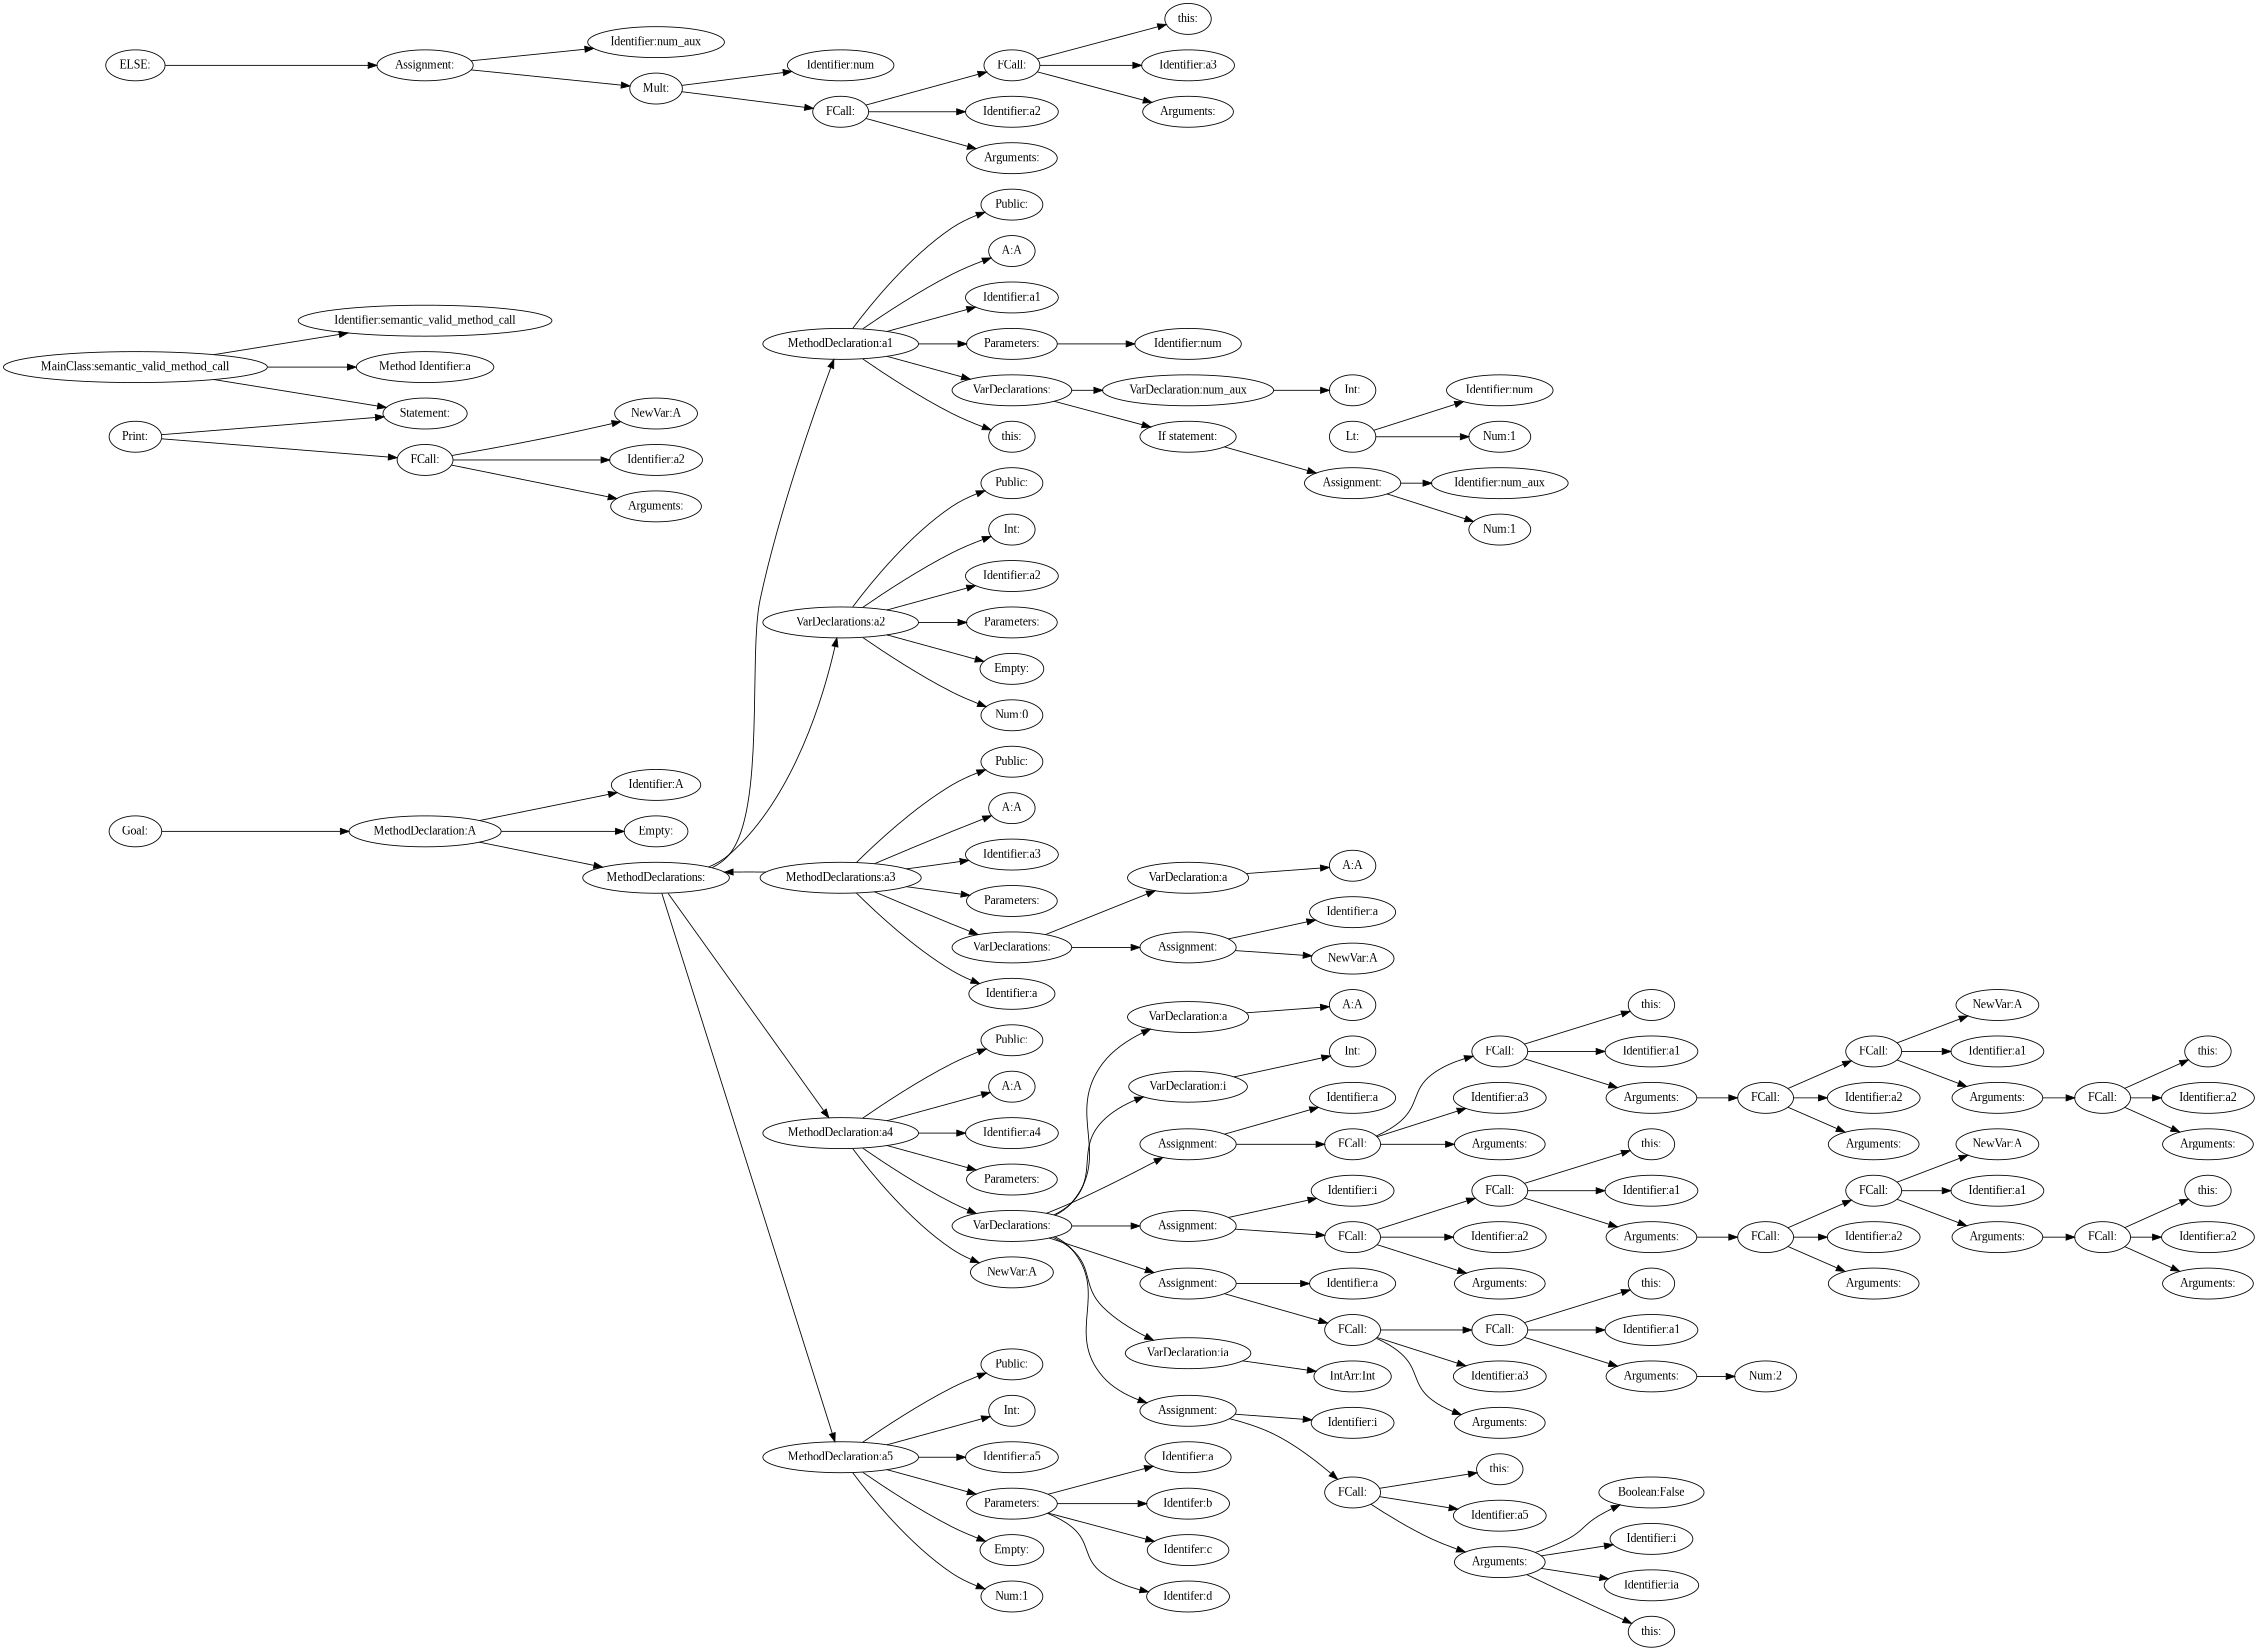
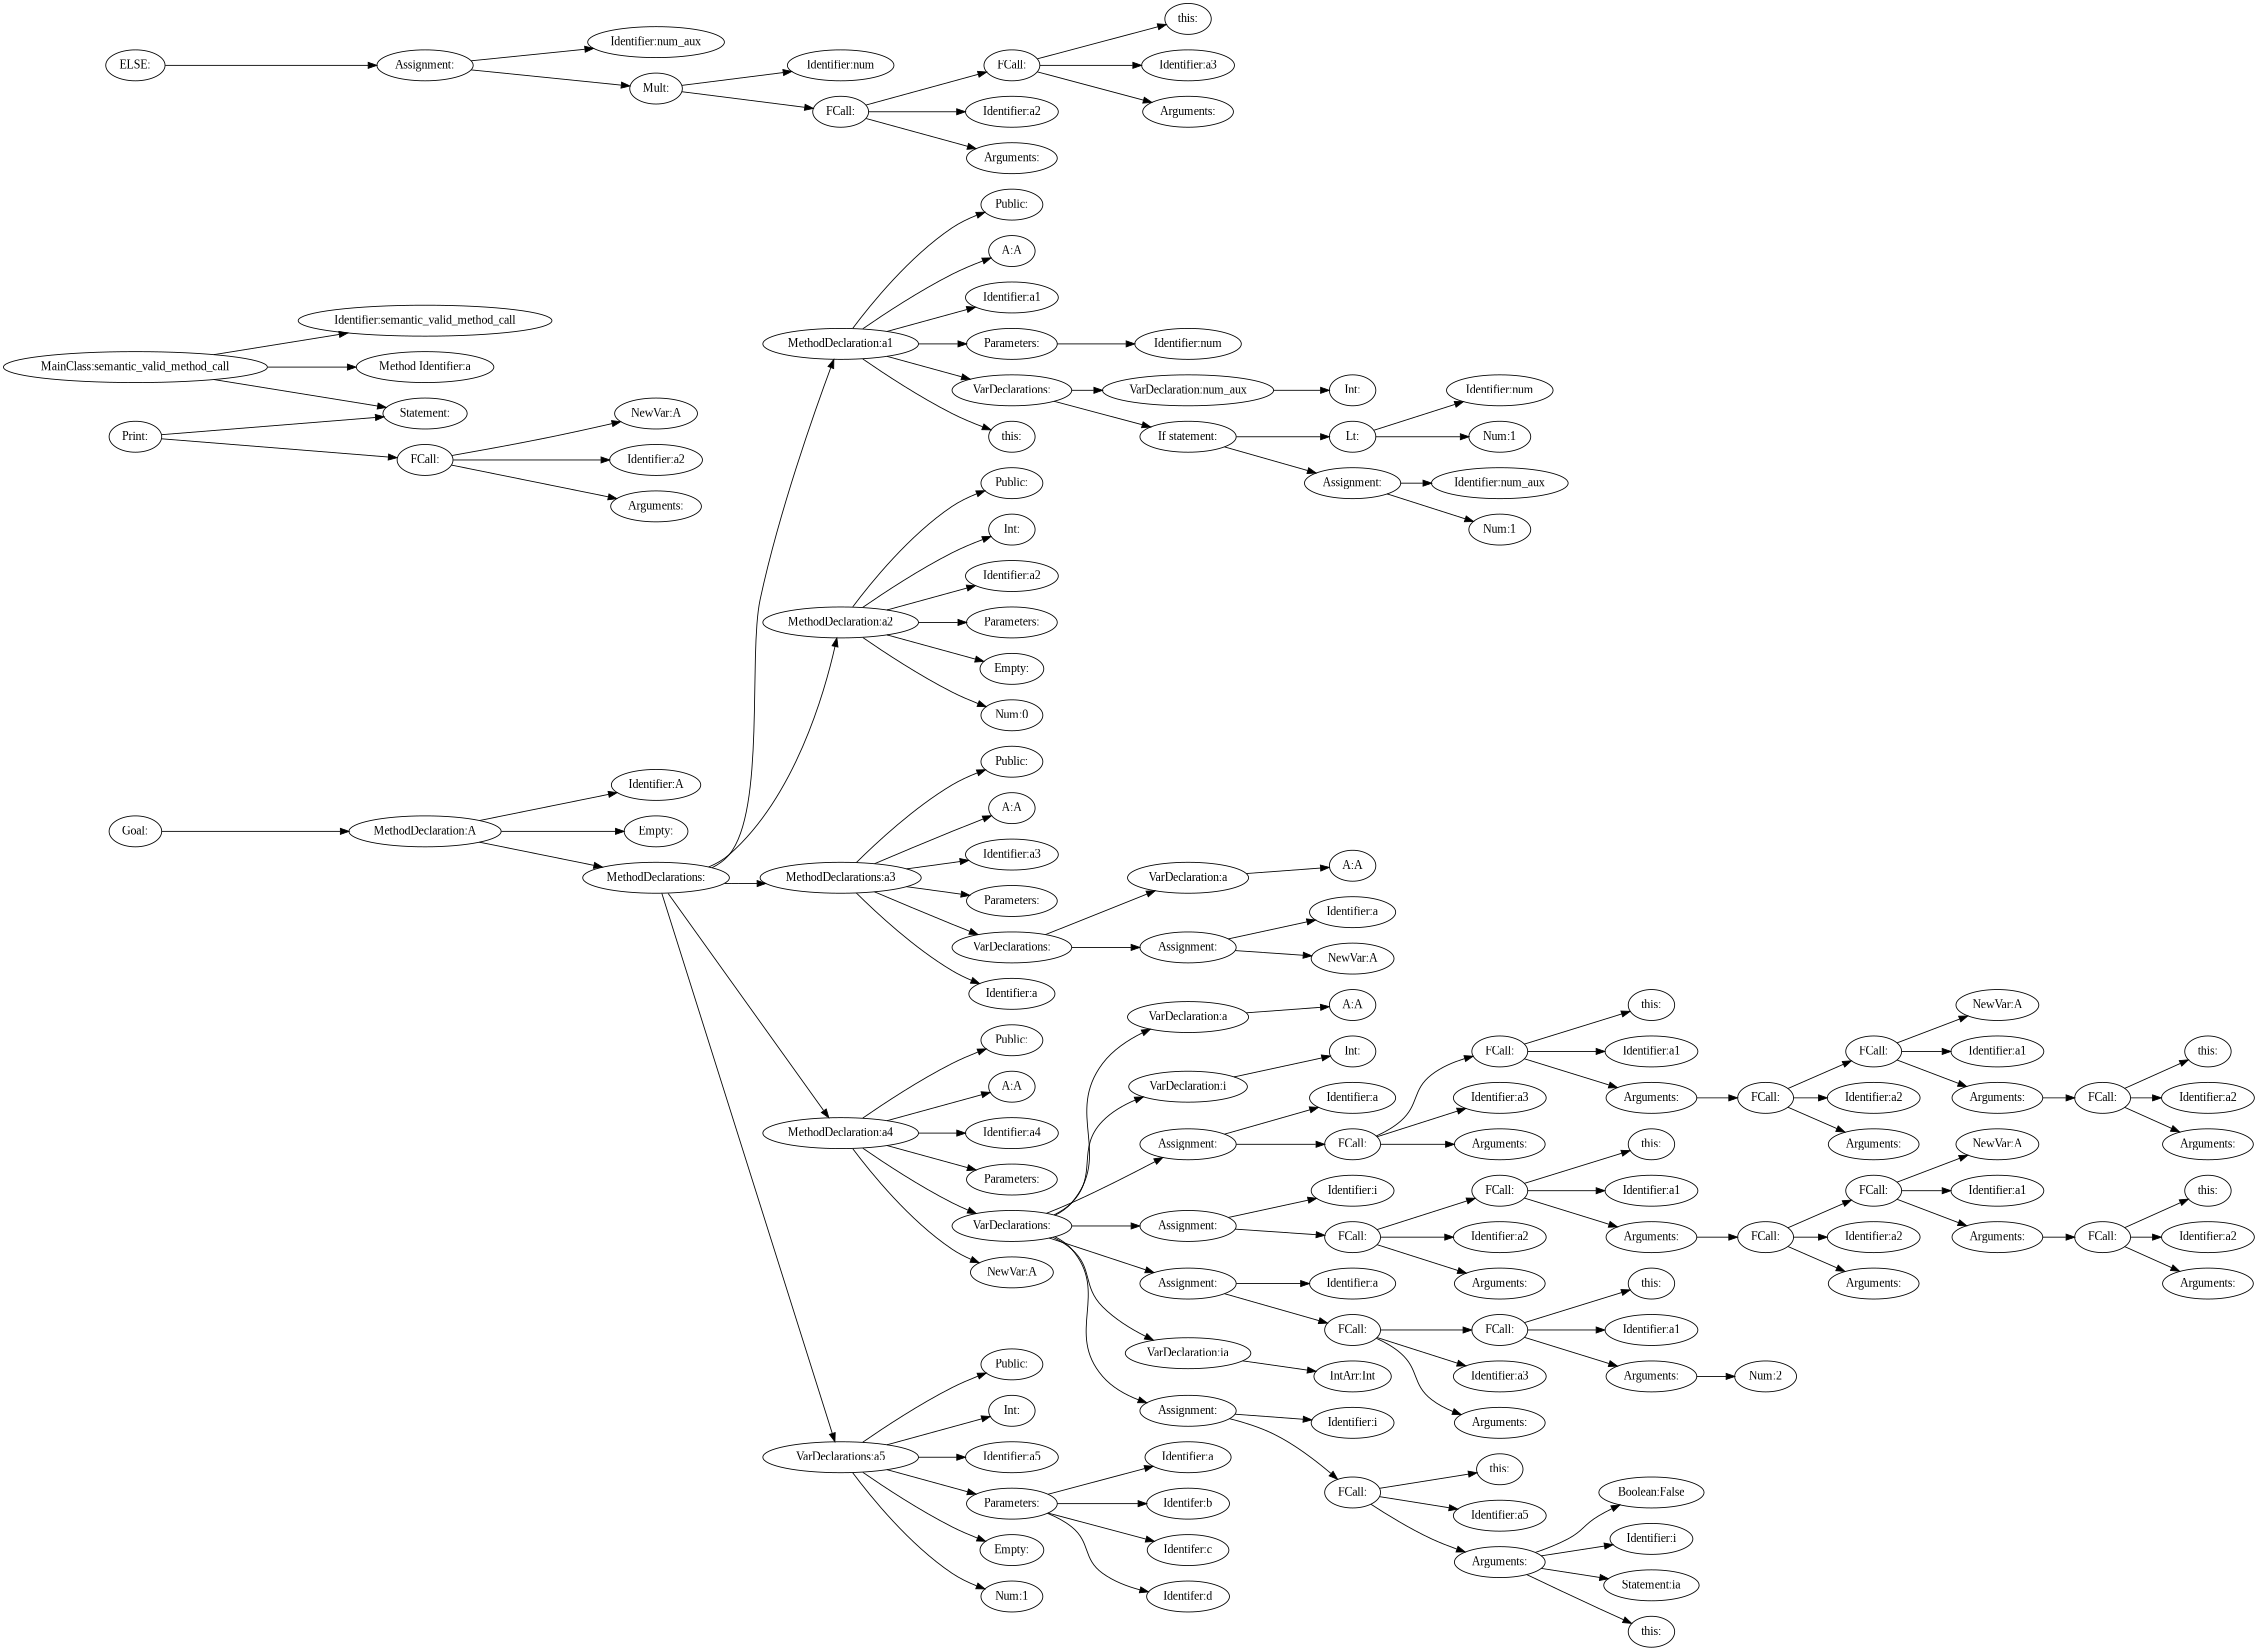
edge "If statement:" -> "Lt:": added
node "VarDeclarations:a2": label "VarDeclarations:a2" -> "MethodDeclaration:a2"
edge "MethodDeclarations:a3" -> "MethodDeclarations:": reversed
node "MethodDeclaration:a5": label "MethodDeclaration:a5" -> "VarDeclarations:a5"
node "Identifier:ia": label "Identifier:ia" -> "Statement:ia"
